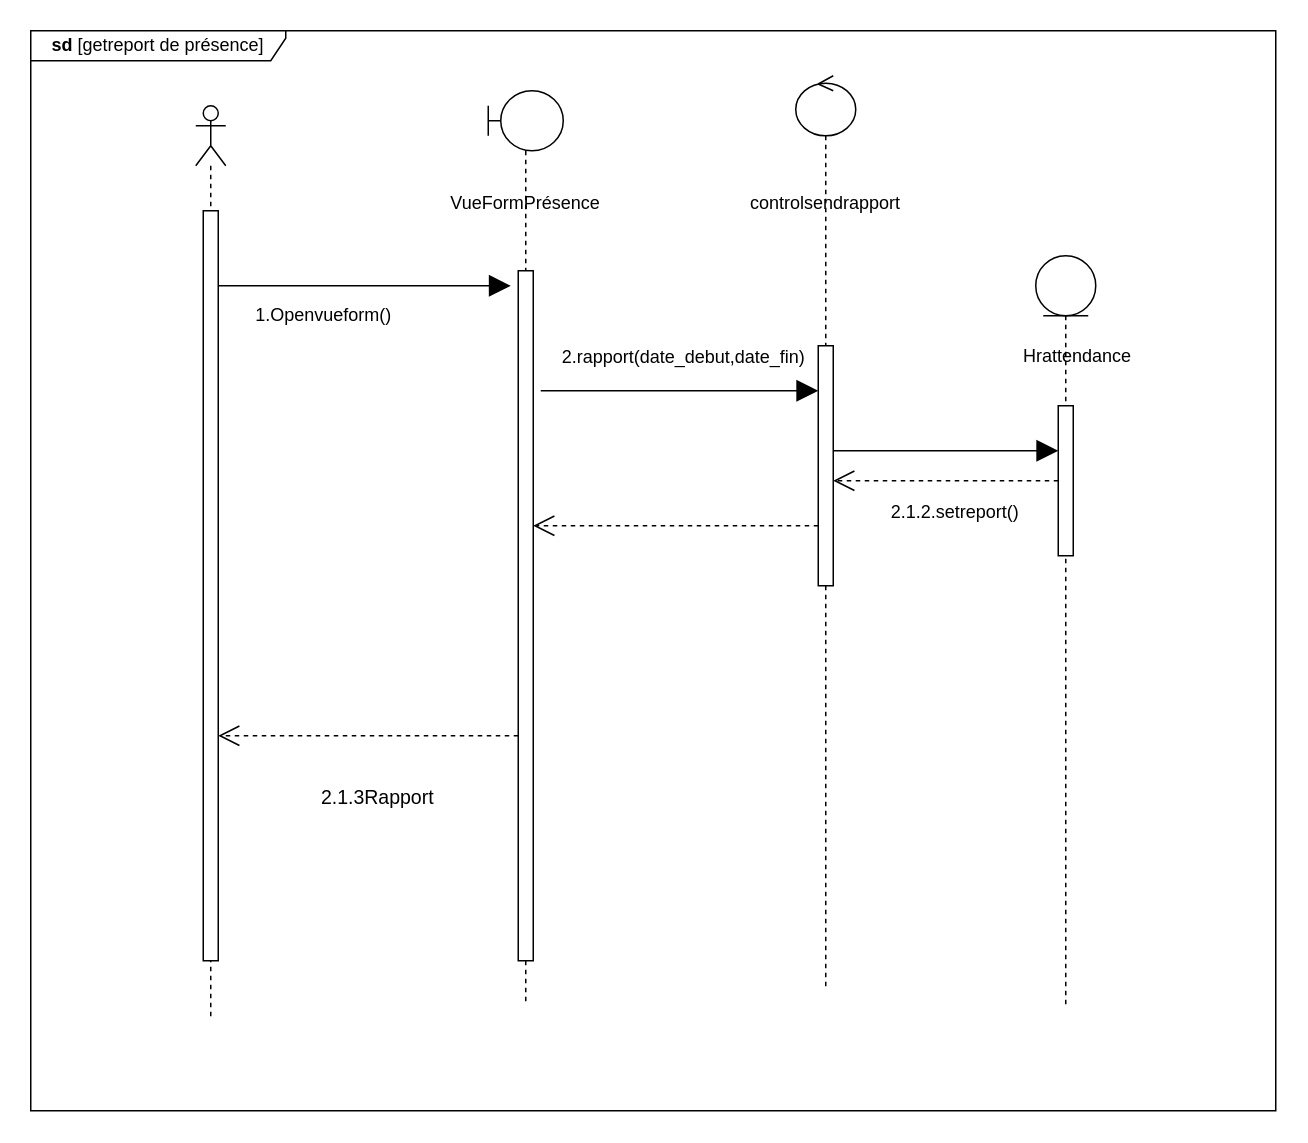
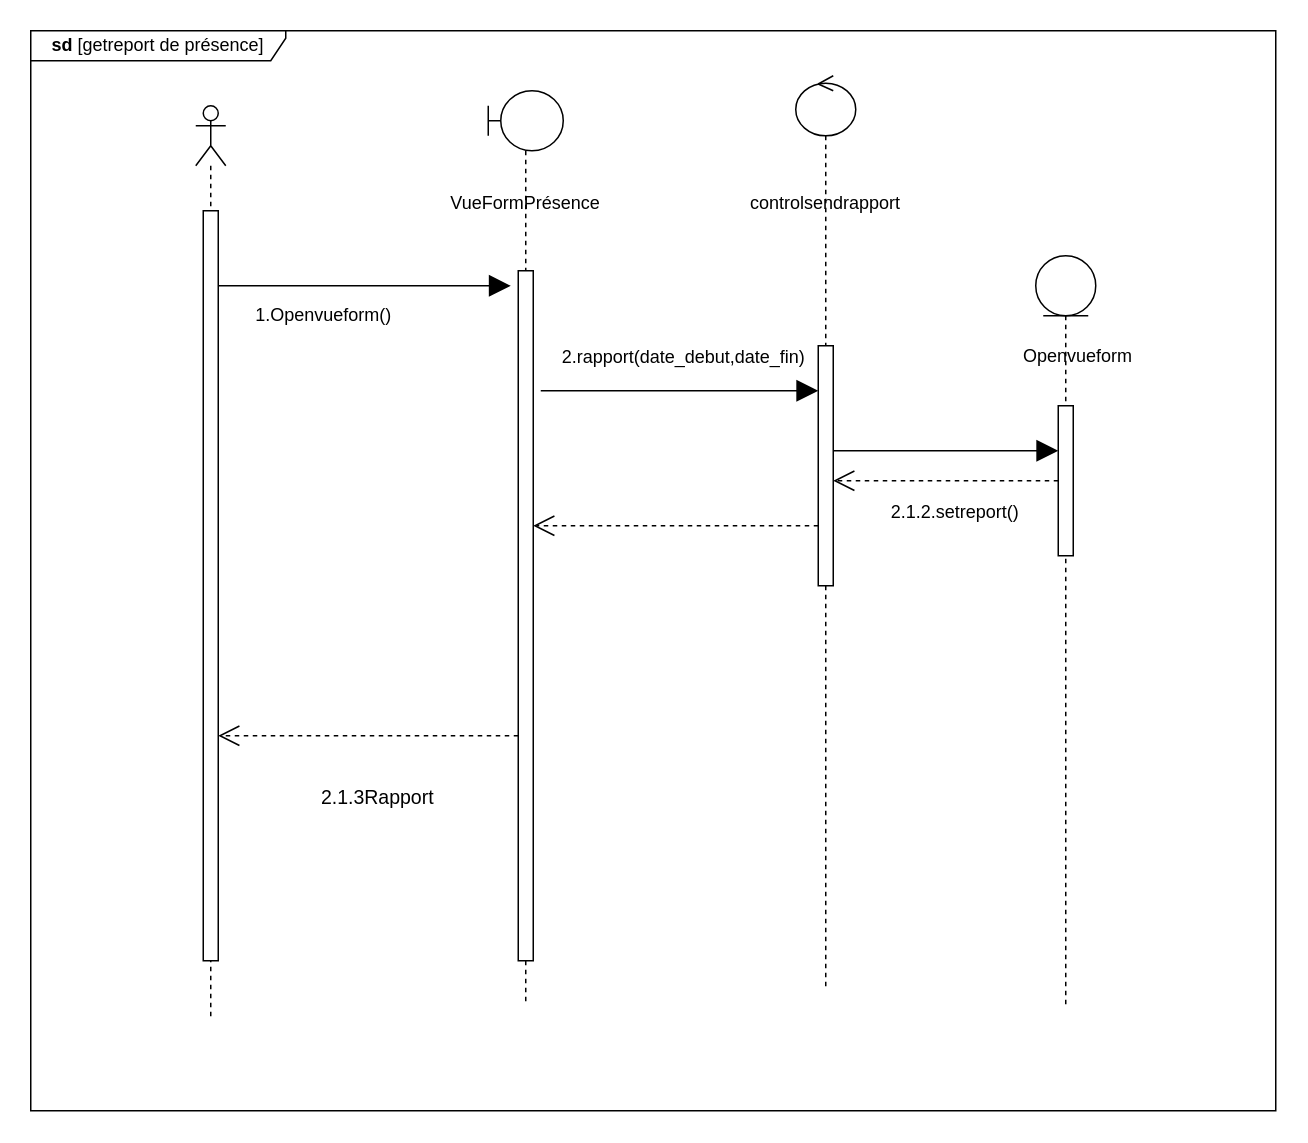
node "Hrattendance": label "Hrattendance" -> "Openvueform"
